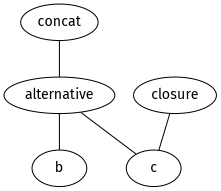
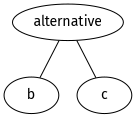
node "concat": removed
node "closure": removed
